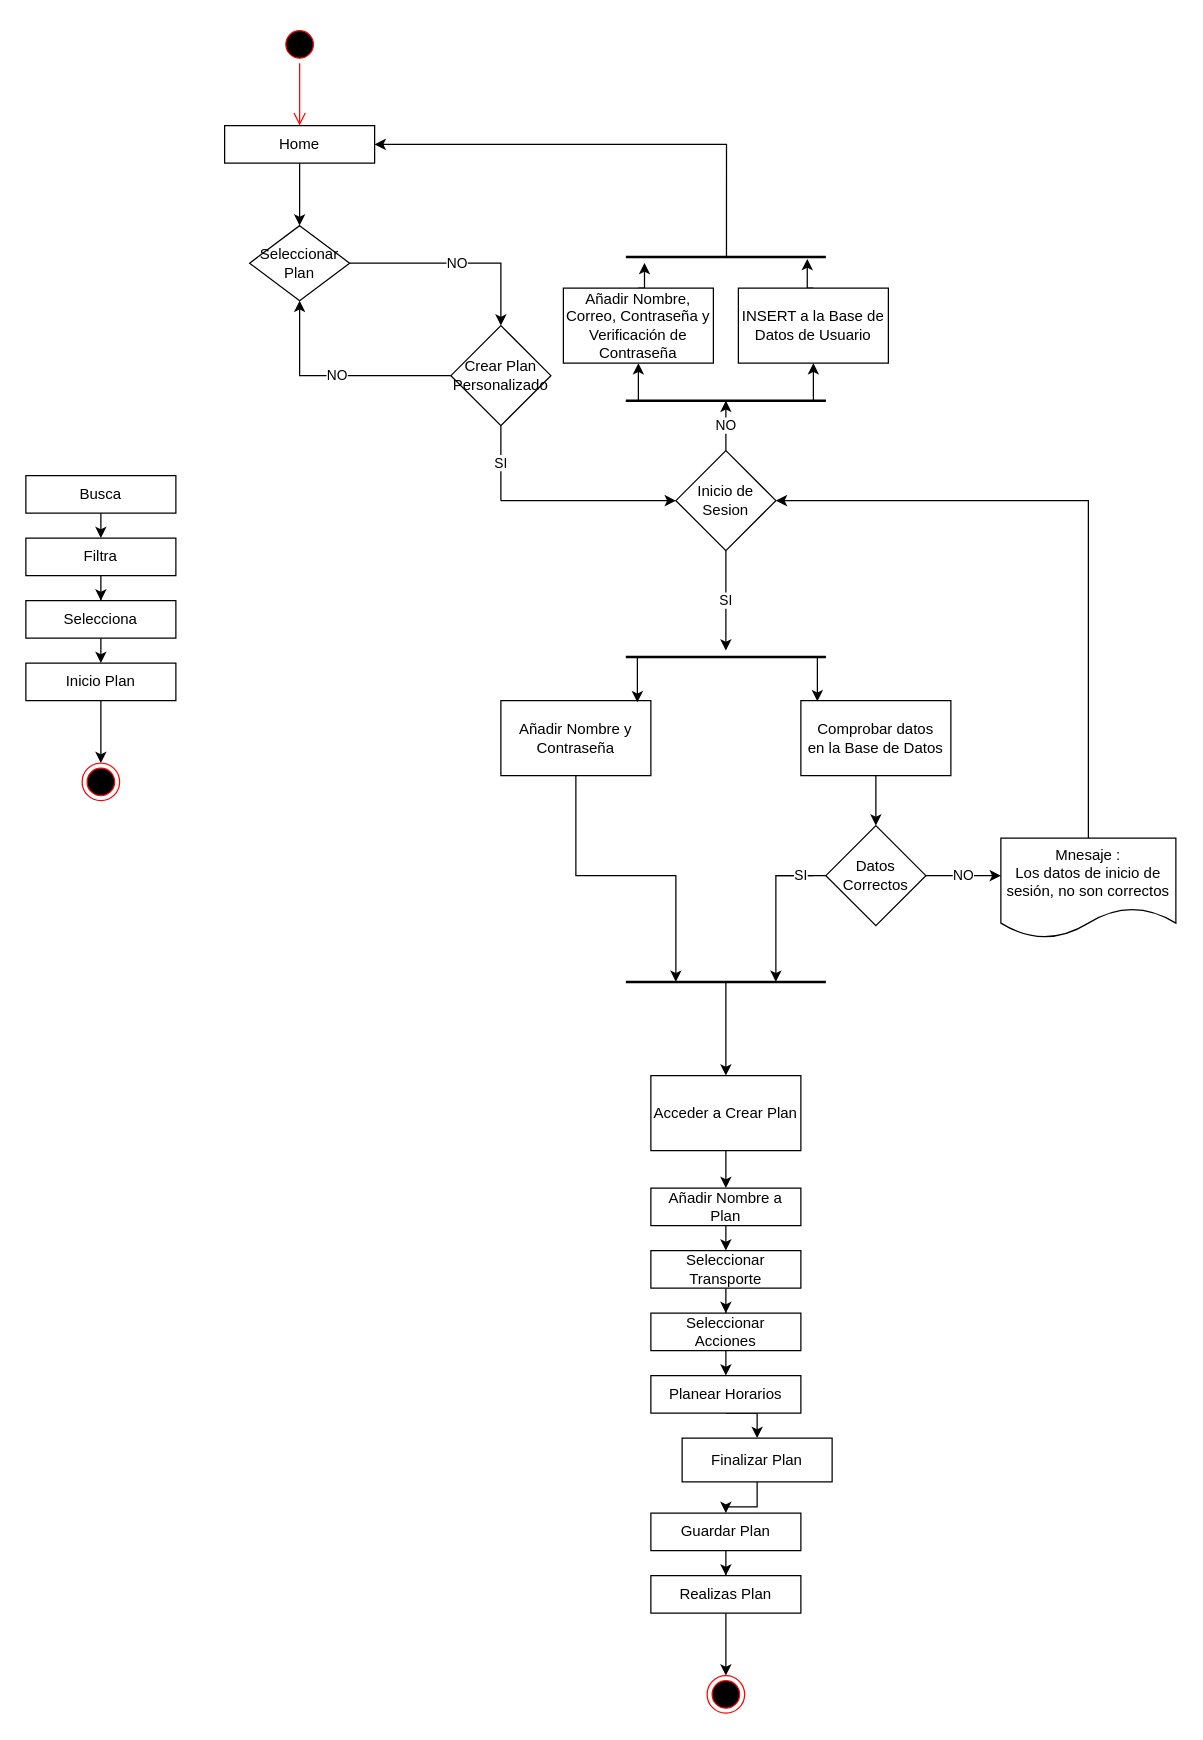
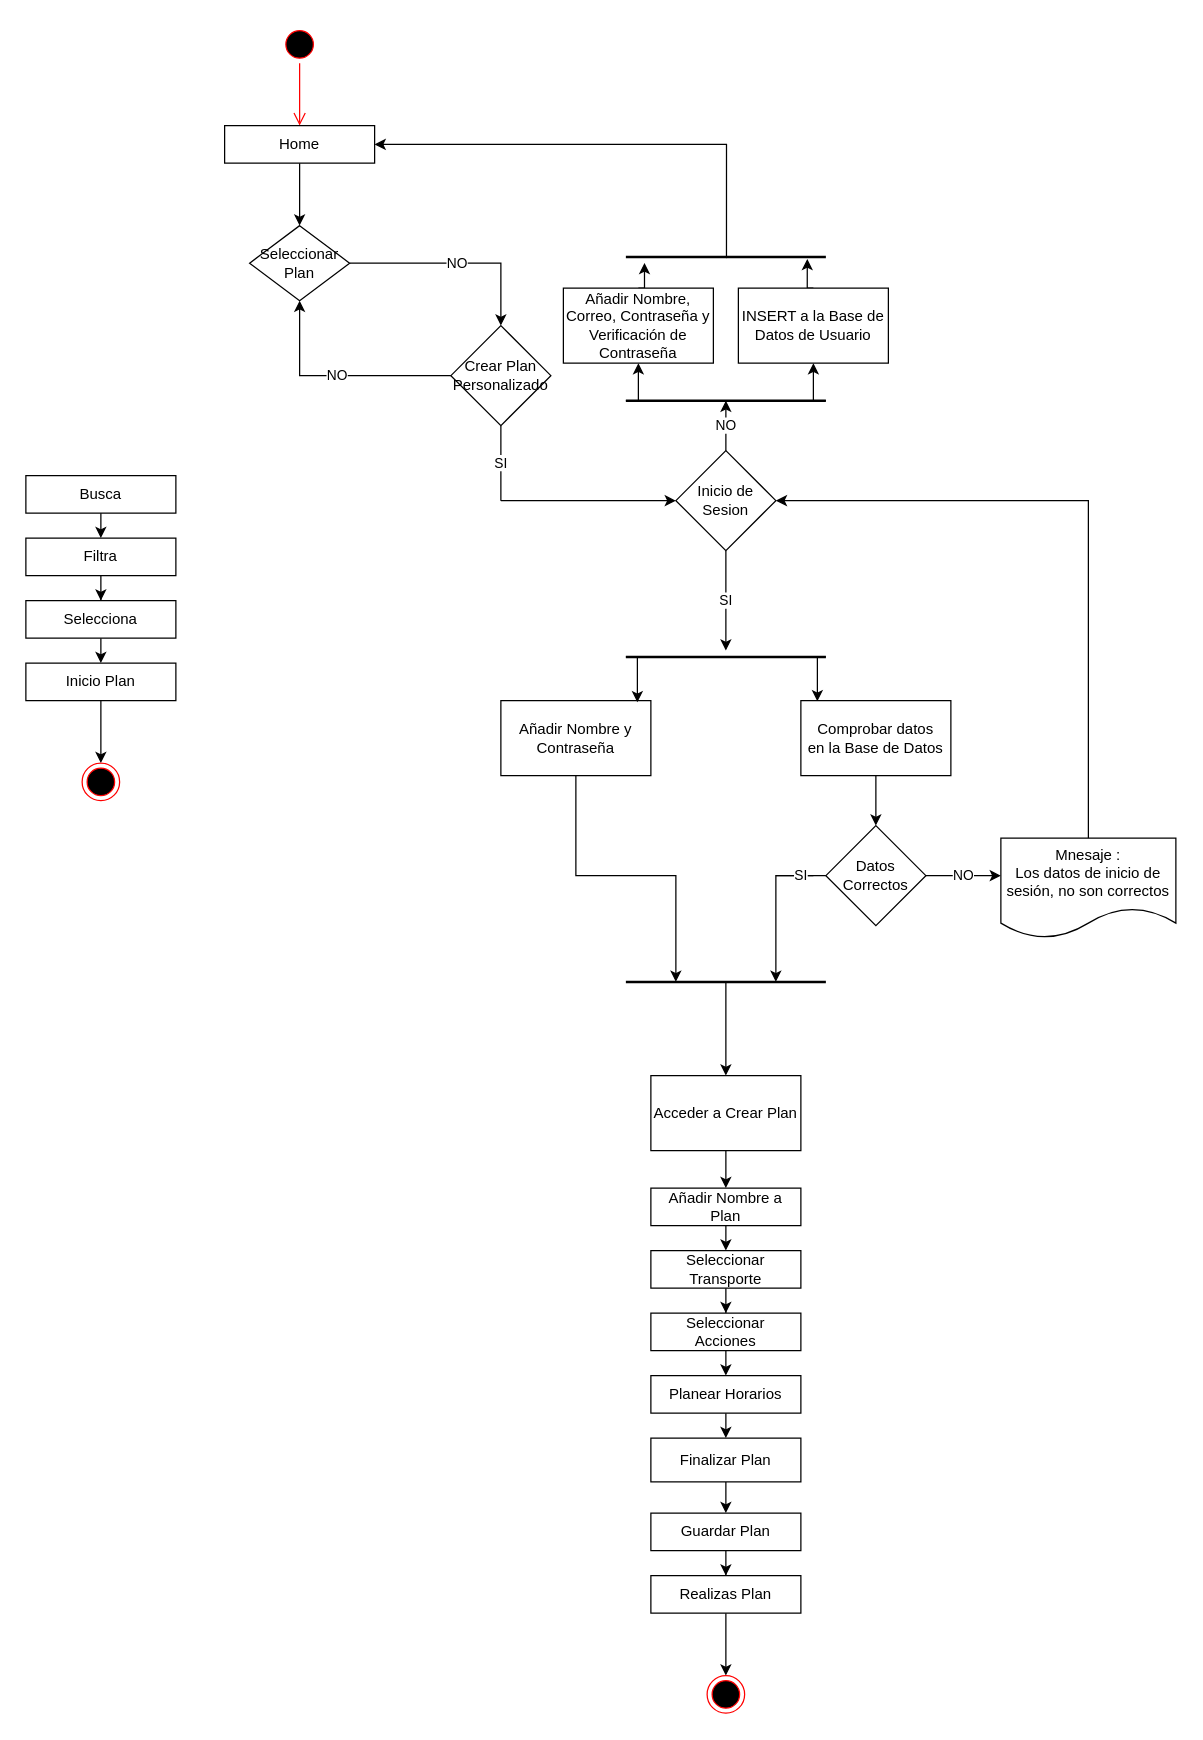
node "Finalizar Plan": moved (757, 1460) -> (726, 1460)
